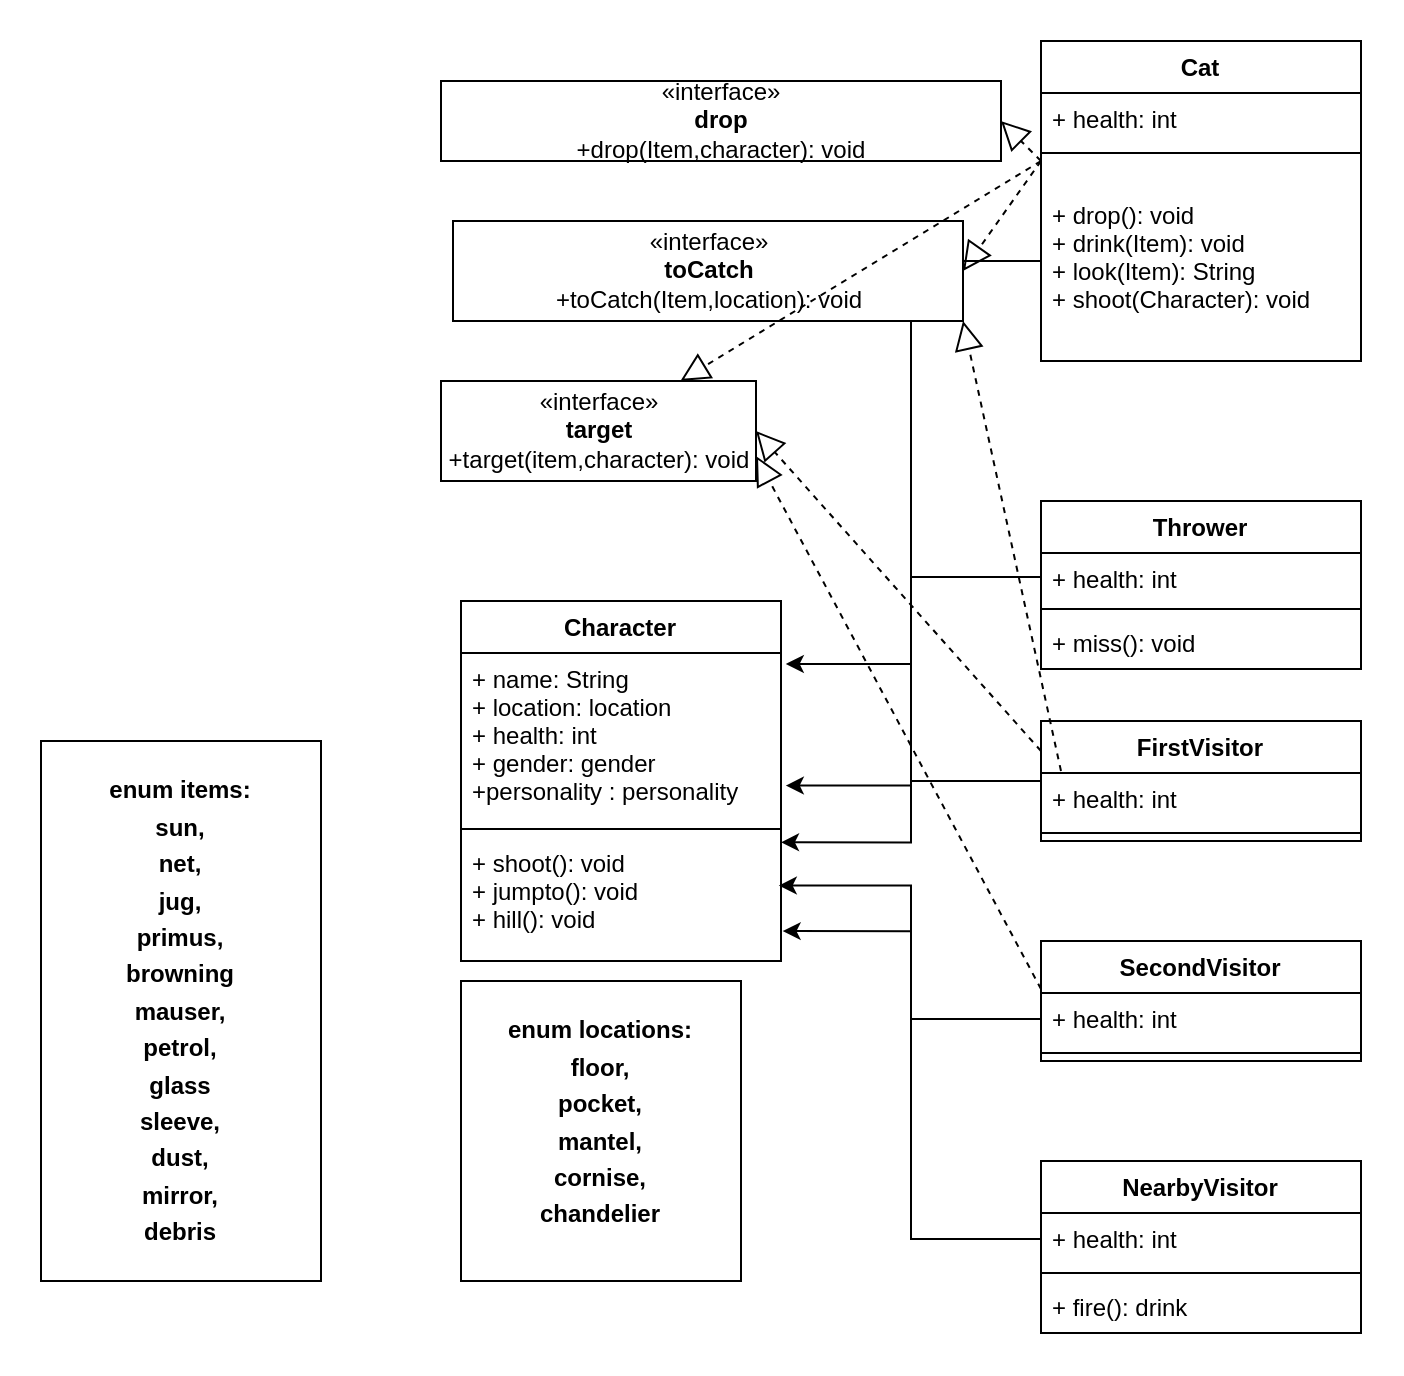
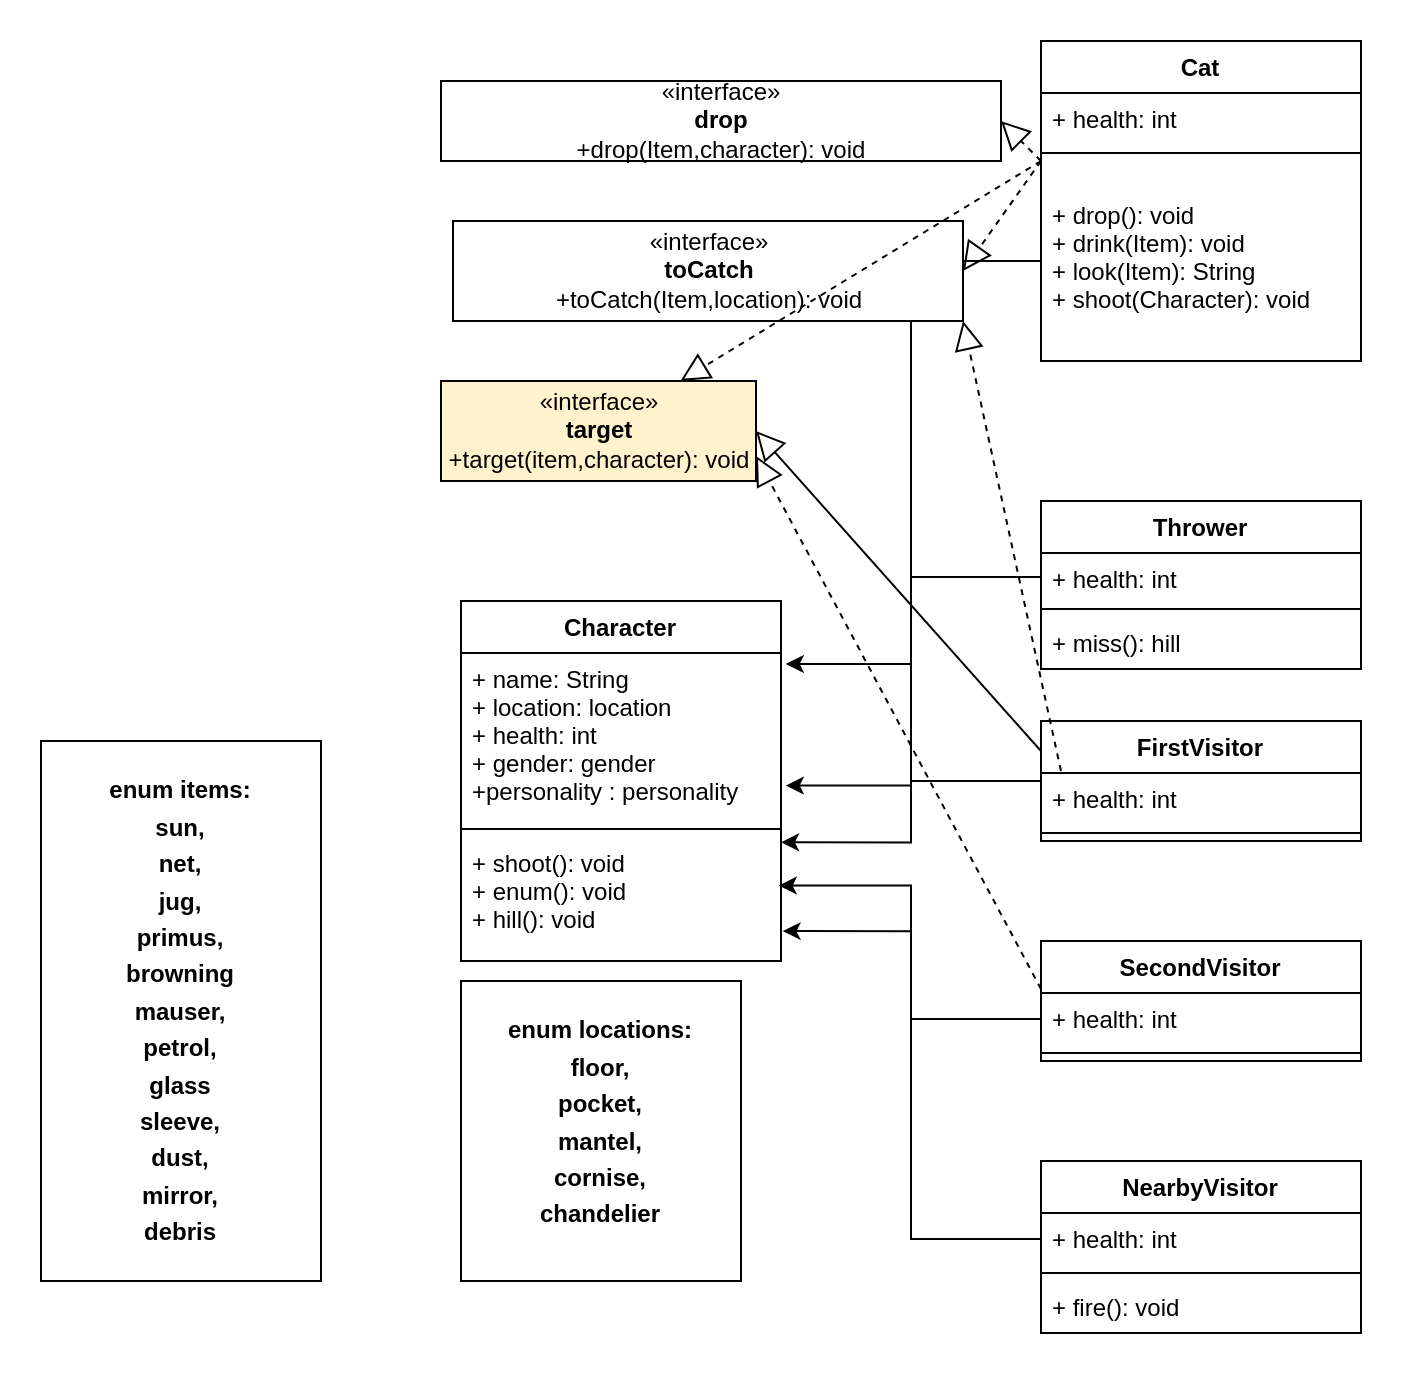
node "«interface» target +target(item,character): void": fillcolor #ffffff -> #fff2cc
edge "FirstVisitor" -> "«interface» target +target(item,character): void": style dashed -> solid
node "+ miss(): void": label "+ miss(): void" -> "+ miss(): hill"
node "+ shoot(): void + jumpto(): void + hill(): void": label "+ shoot(): void + jumpto(): void + hill(): void" -> "+ shoot(): void + enum(): void + hill(): void"
node "+ fire(): drink": label "+ fire(): drink" -> "+ fire(): void"
